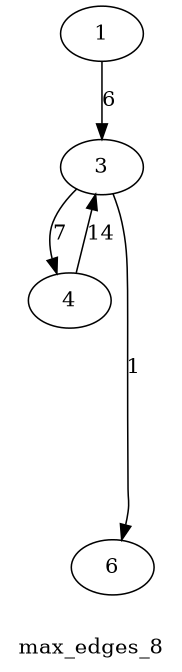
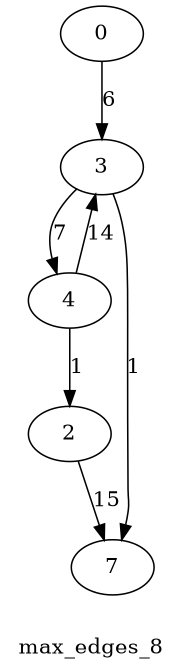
node "1": label "1" -> "0"
node "2": added
node "6": label "6" -> "7"
